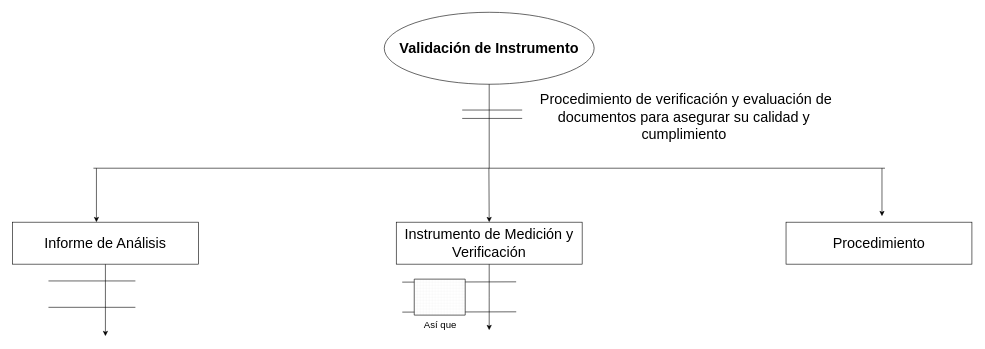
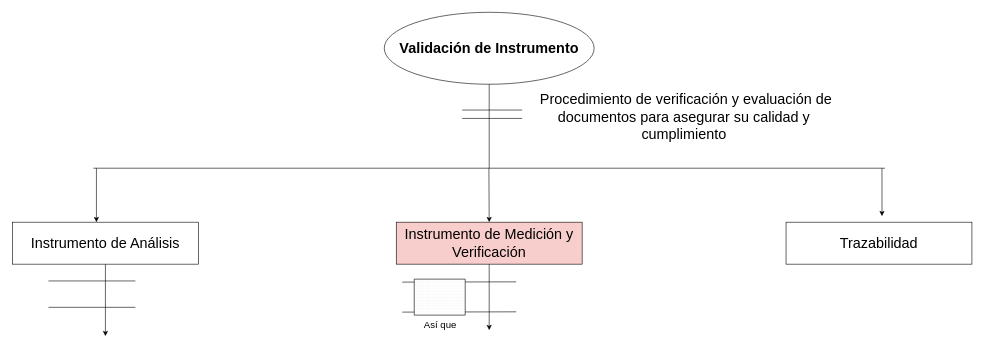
node "Informe de Análisis": label "Informe de Análisis" -> "Instrumento de Análisis"
node "Instrumento de Medición y Verificación": fillcolor #ffffff -> #f8cecc
node "Procedimiento": label "Procedimiento" -> "Trazabilidad"
